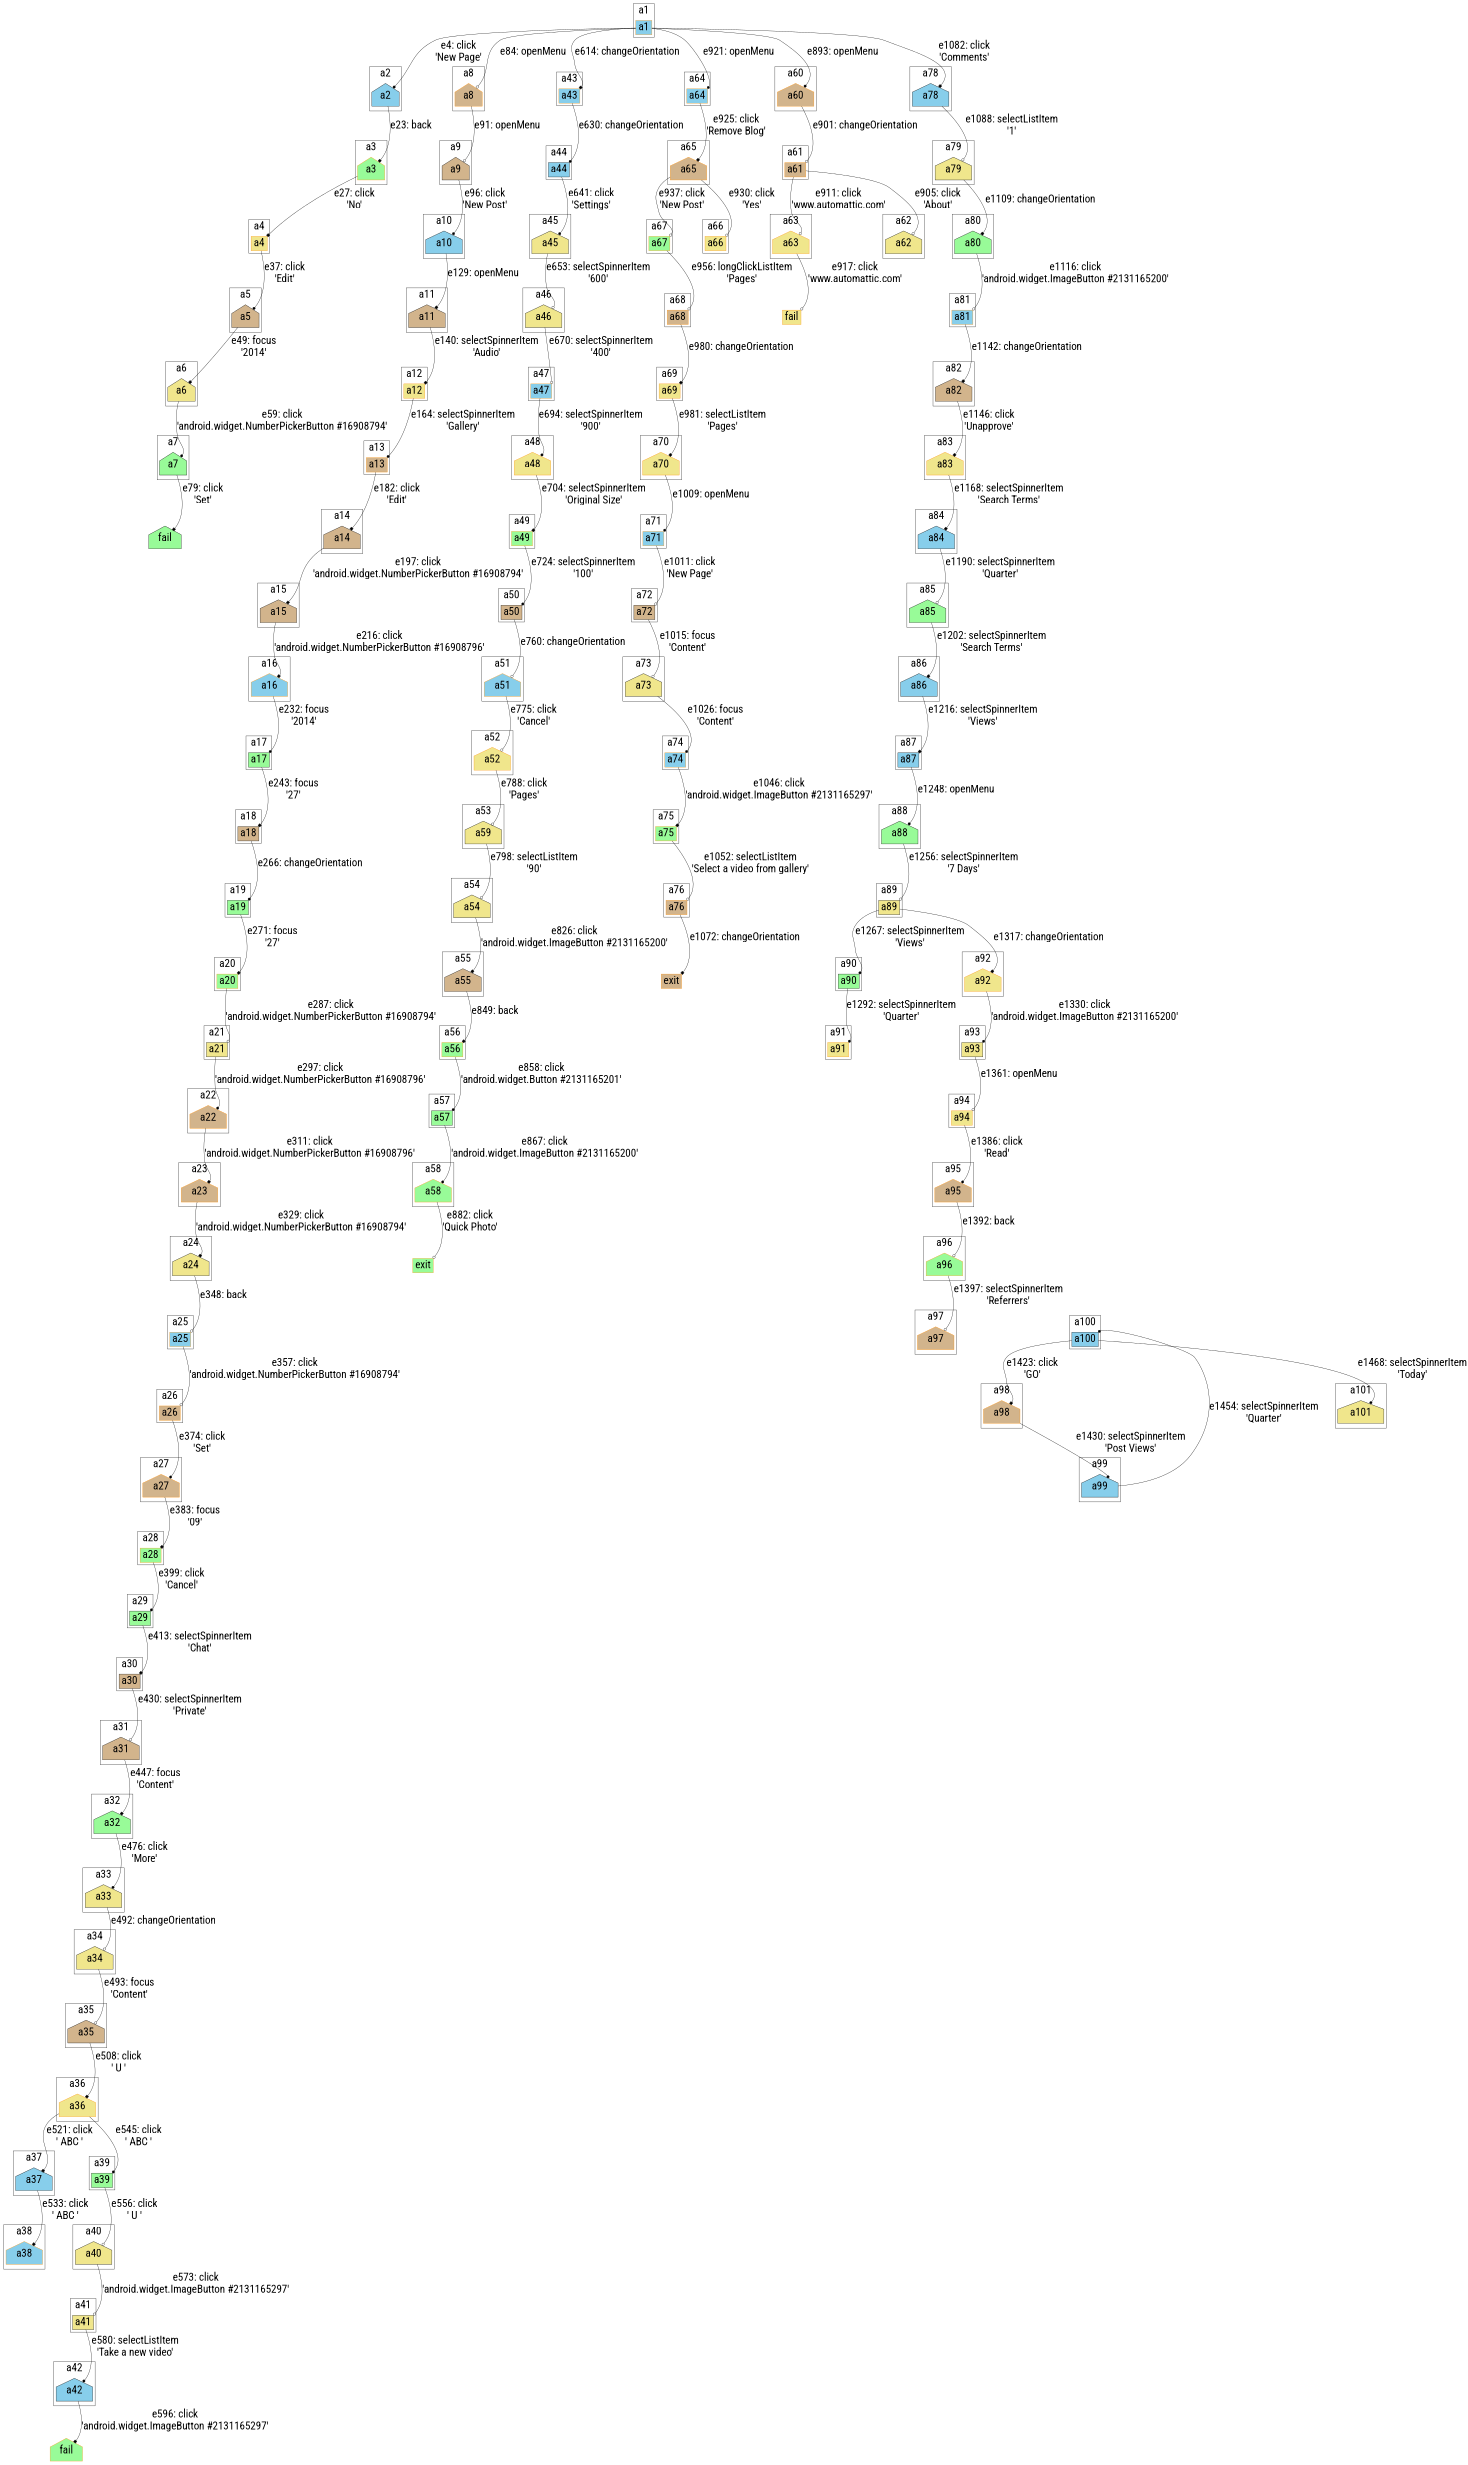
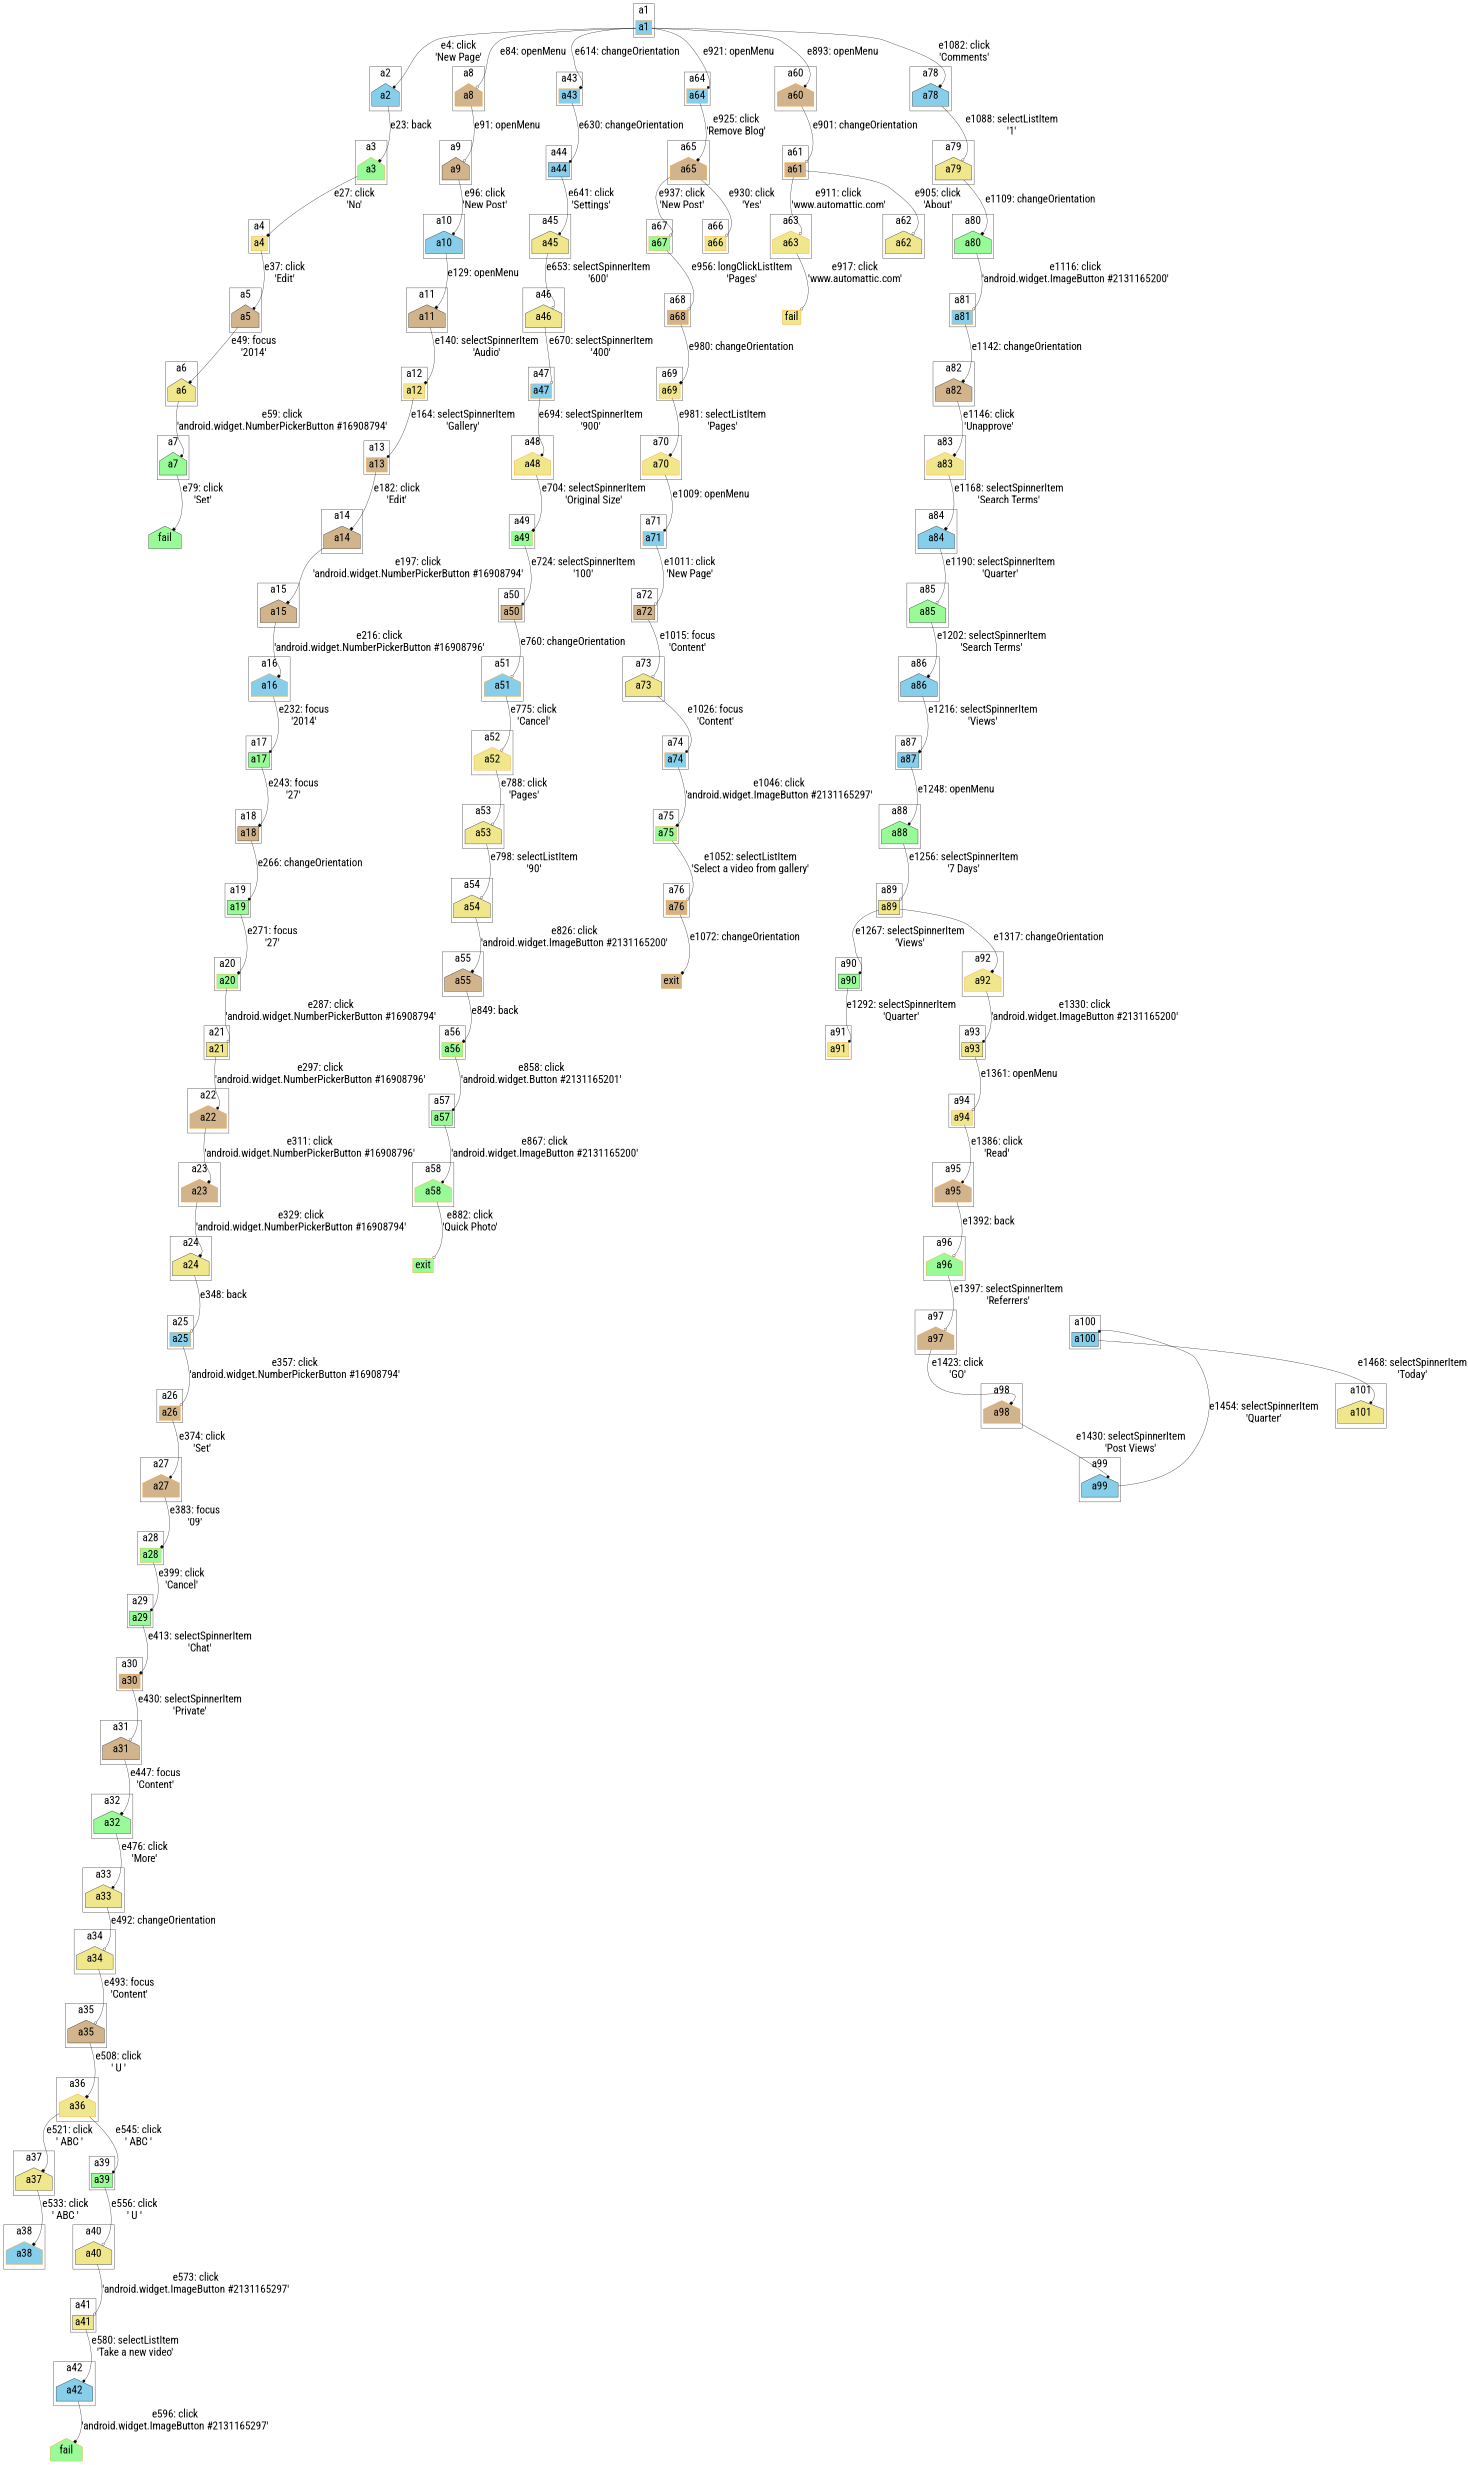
node "a59": label "a59" -> "a53"
edge "a100" -> "a98": now "a97" -> "a98"
node "a30": color black -> darkorange
node "a37": fillcolor skyblue -> khaki
